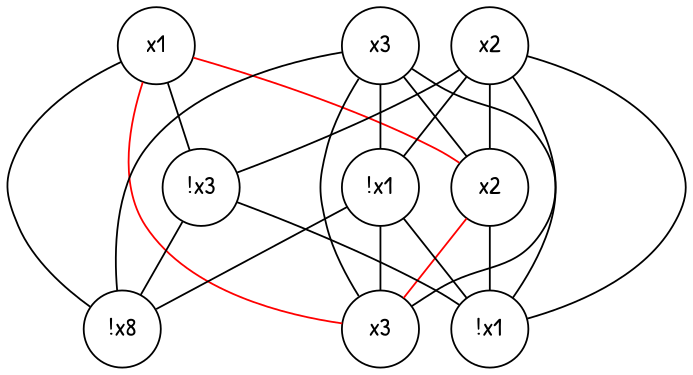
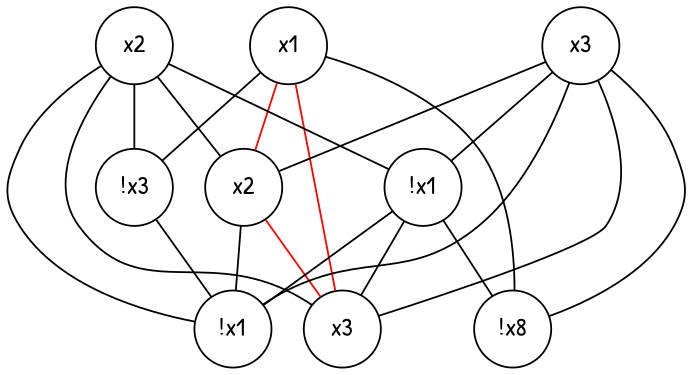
edge "!x3" -- "!x8": removed
